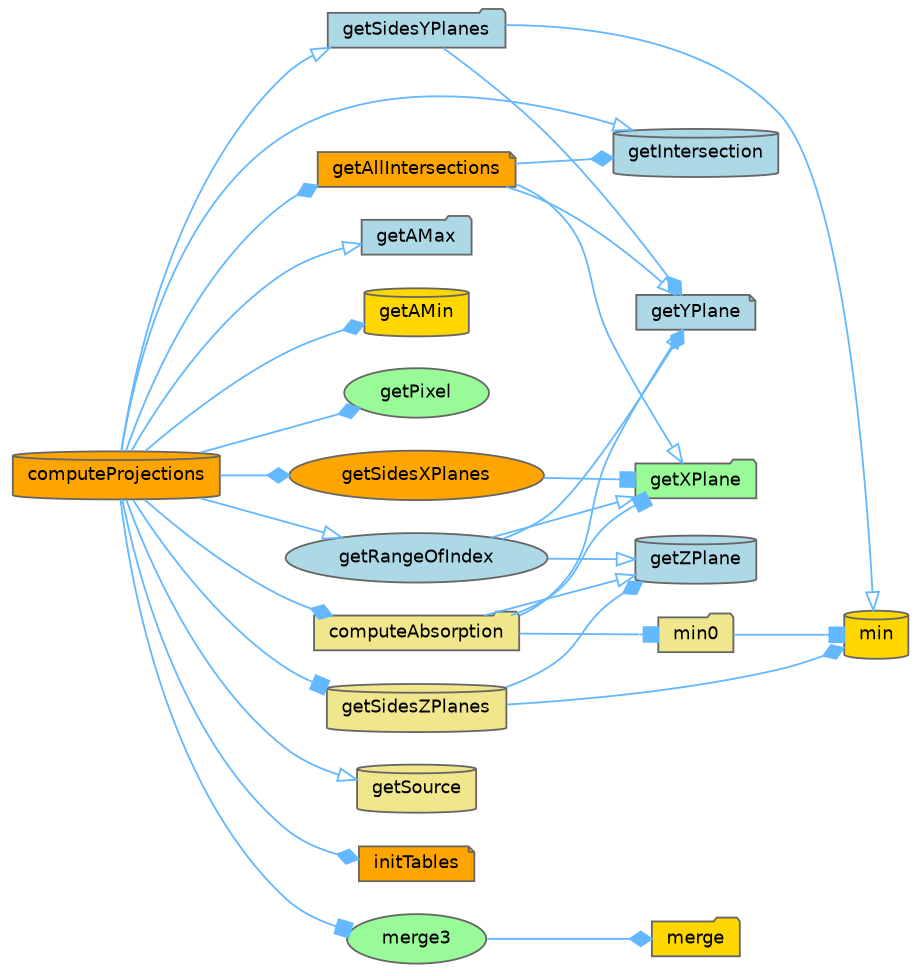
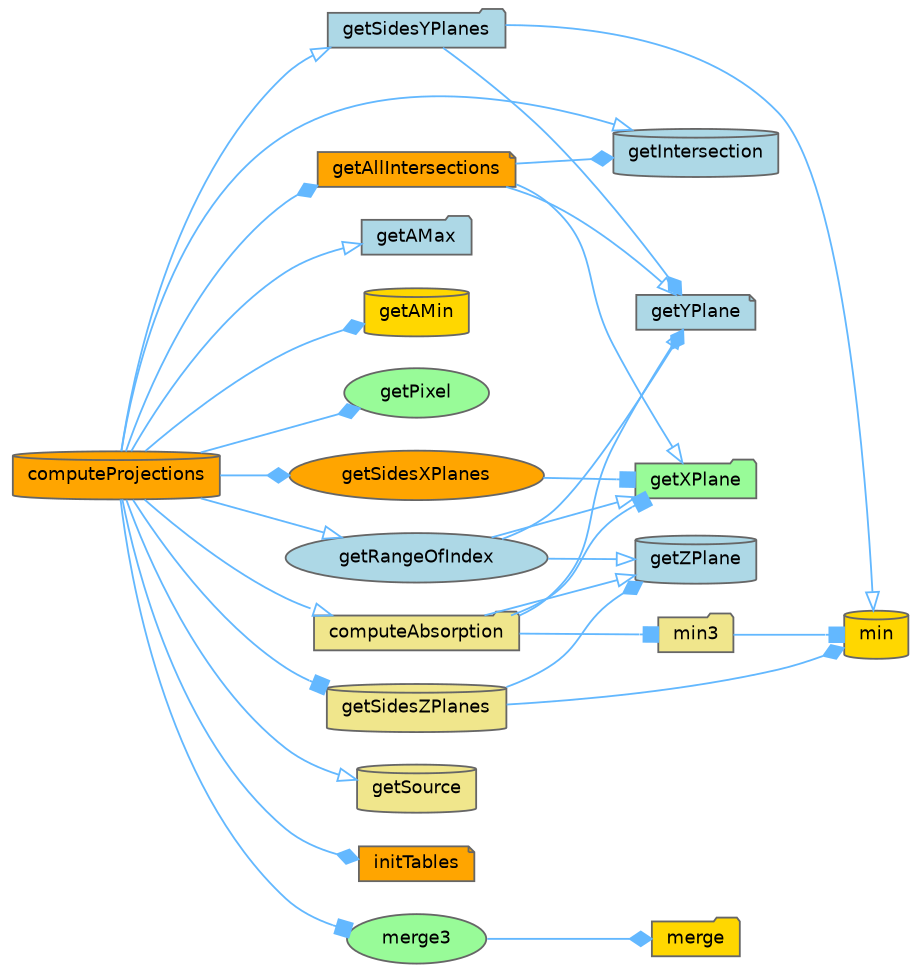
edge "computeProjections" -> "computeAbsorption": arrowhead diamond -> onormal
node "min0": label "min0" -> "min3"
